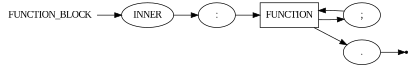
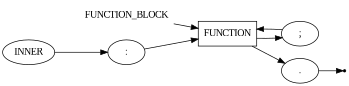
edge "FUNCTION_BLOCK" -> "INNER": now "FUNCTION_BLOCK" -> "FUNCTION"
